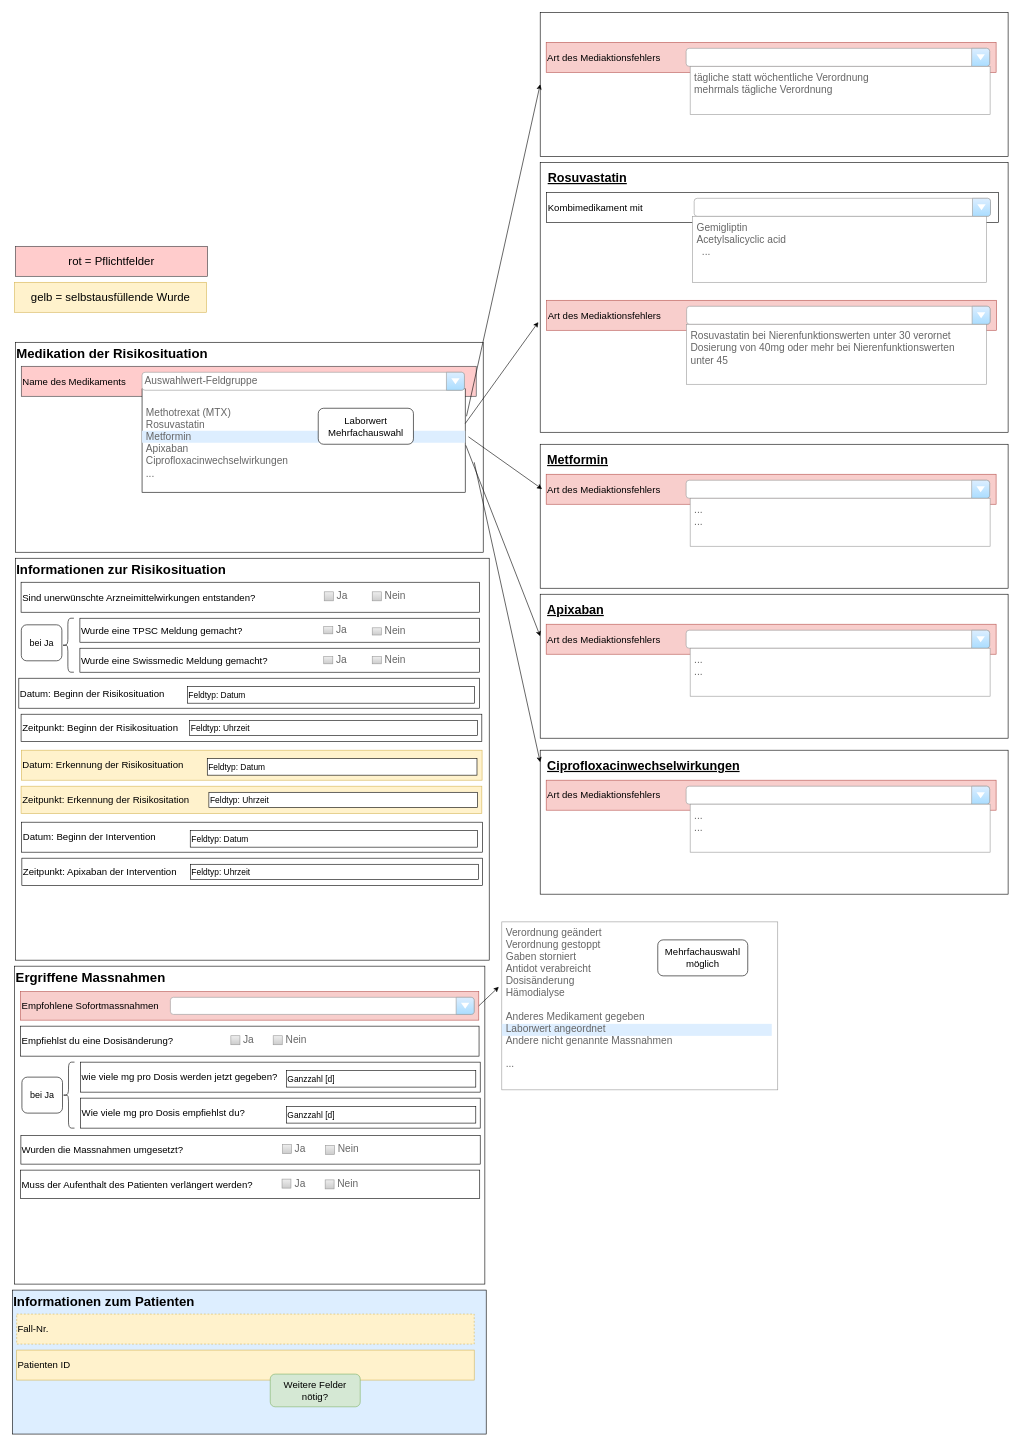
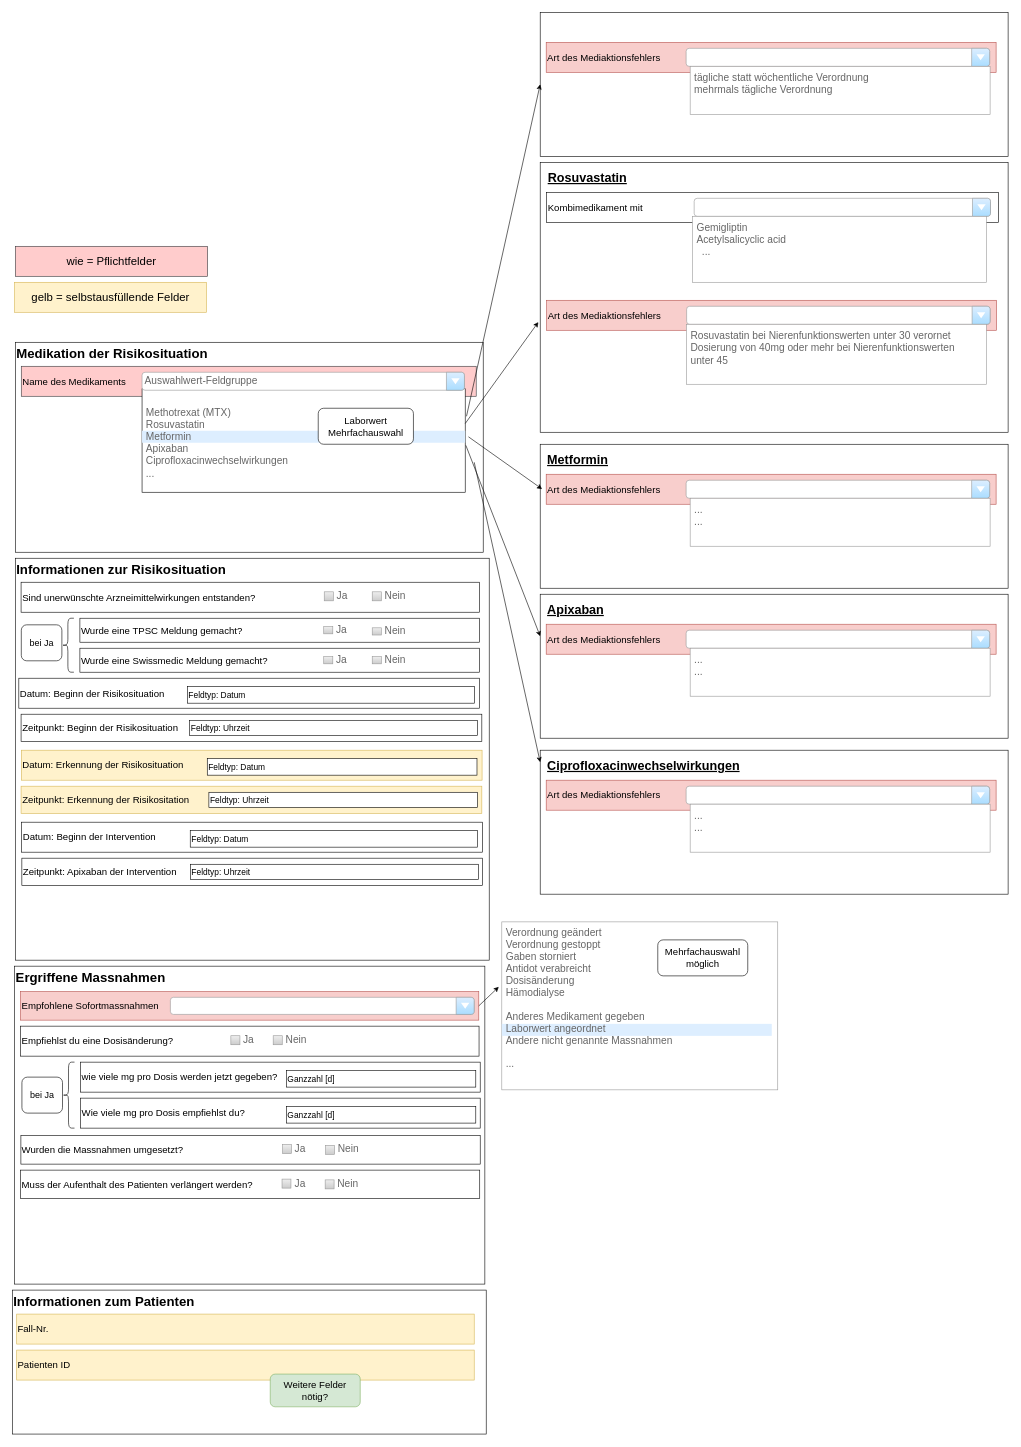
node "rot = Pflichtfelder": label "rot = Pflichtfelder" -> "wie = Pflichtfelder"
node "gelb = selbstausfüllende Wurde": label "gelb = selbstausfüllende Wurde" -> "gelb = selbstausfüllende Felder"
node "Informationen zum Patienten": fillcolor #ddeeff -> #ffffff
node "Fall-Nr.": style dashed -> solid
